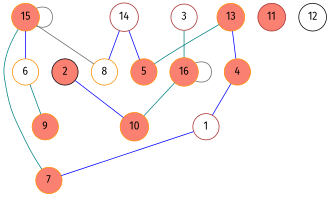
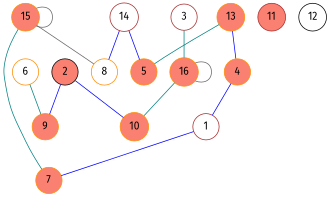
edge "15" -- "6": removed
edge "2" -- "9": added
